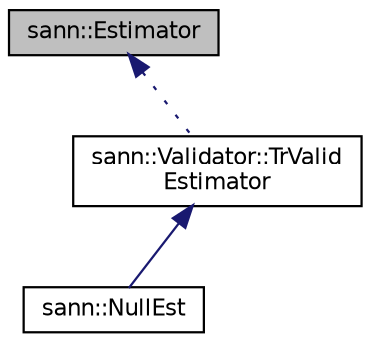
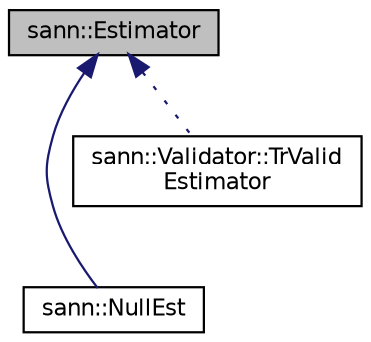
edge "sann::NullEst" -> "sann::Validator::TrValid Estimator": now "sann::NullEst" -> "sann::Estimator"
